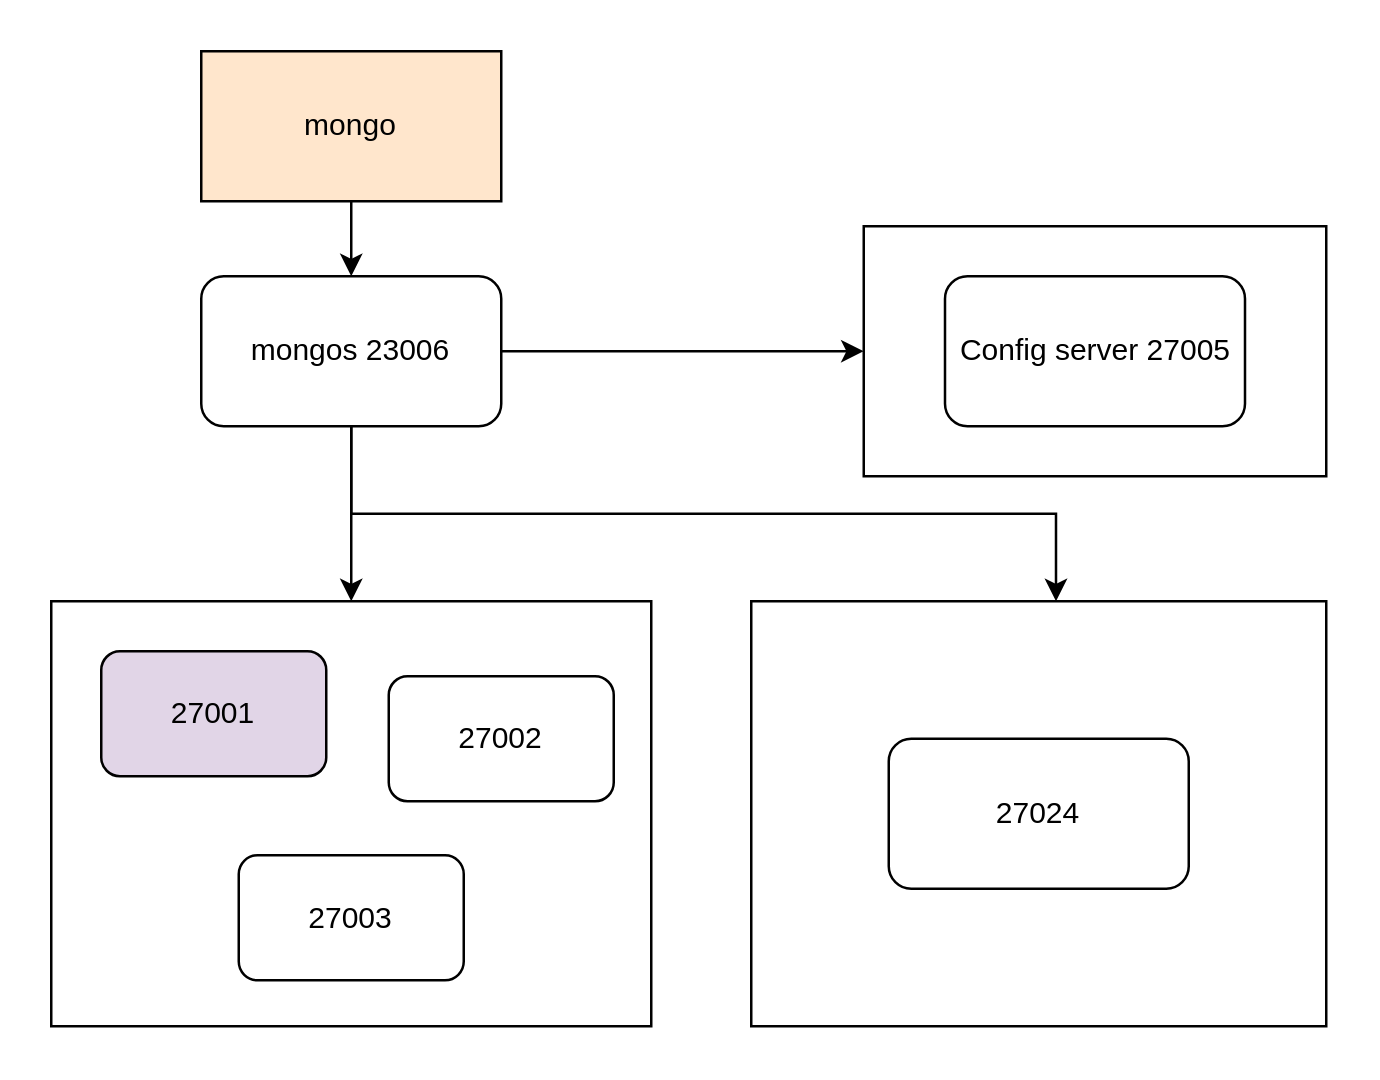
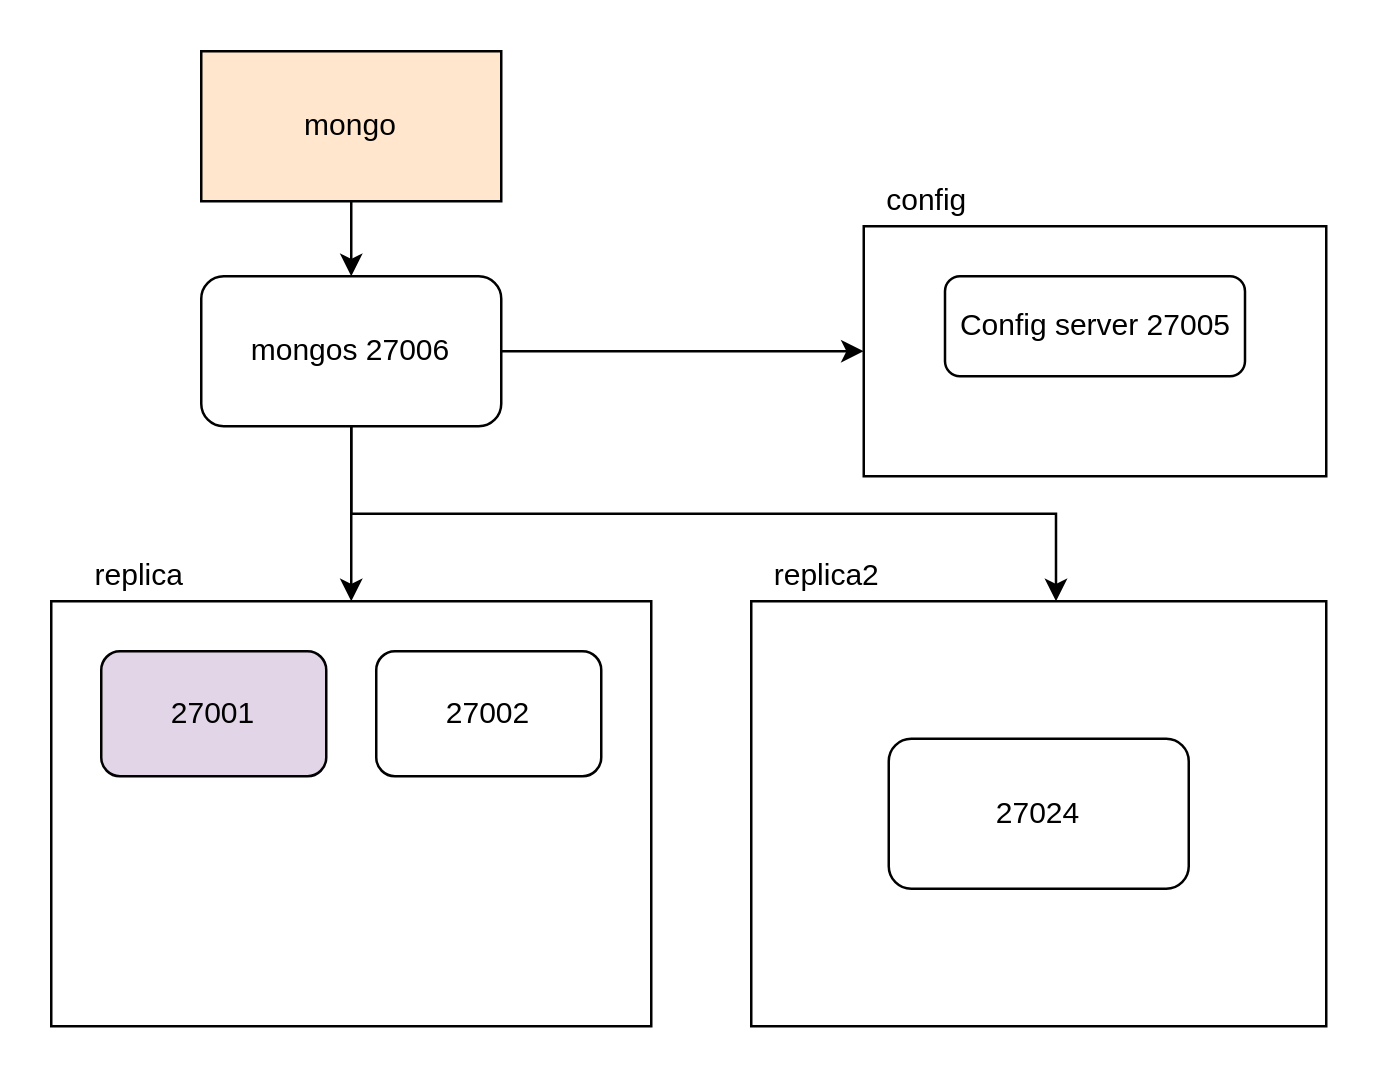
node "config": added
node "mongos 23006": label "mongos 23006" -> "mongos 27006"
node "Config server 27005": size 300x150 -> 300x100
node "replica": added
node "replica2": added
node "27002": moved (501, 739) -> (489, 714)
node "27003": removed
